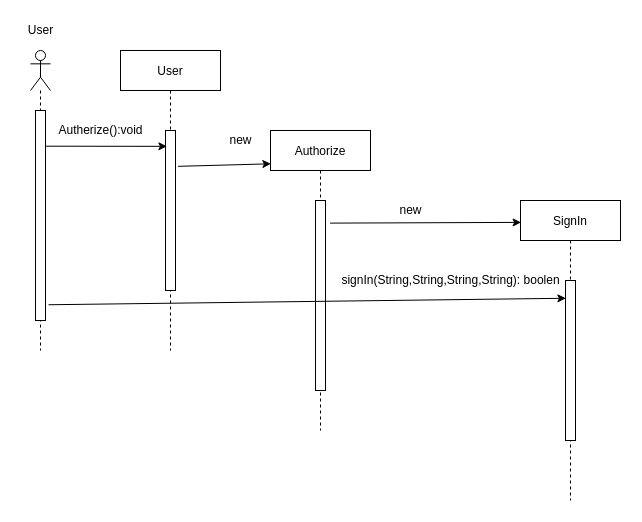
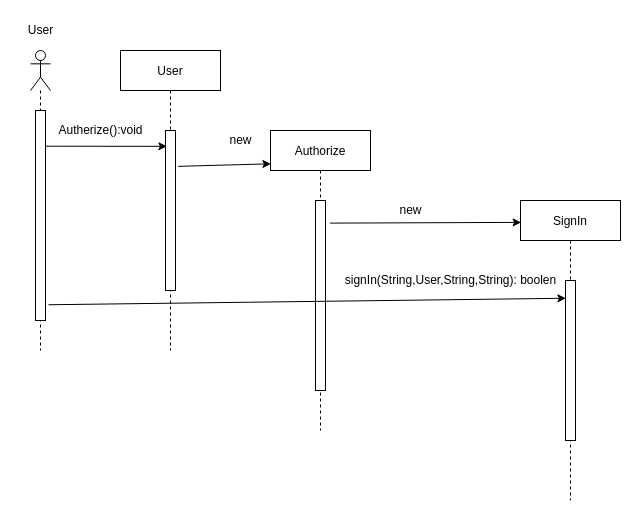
node "signIn(String,String,String,String): boolen": label "signIn(String,String,String,String): boolen" -> "signIn(String,User,String,String): boolen"
